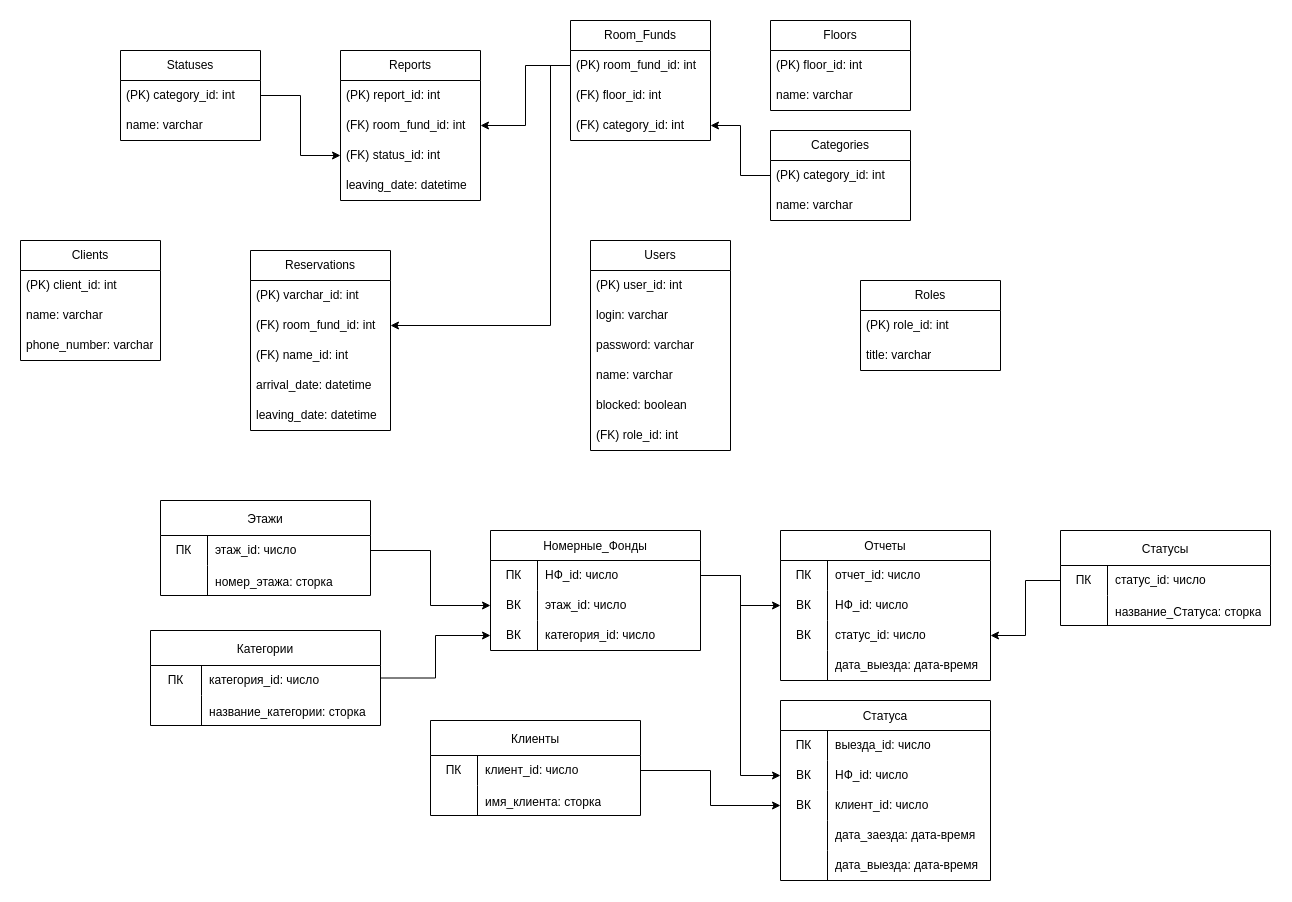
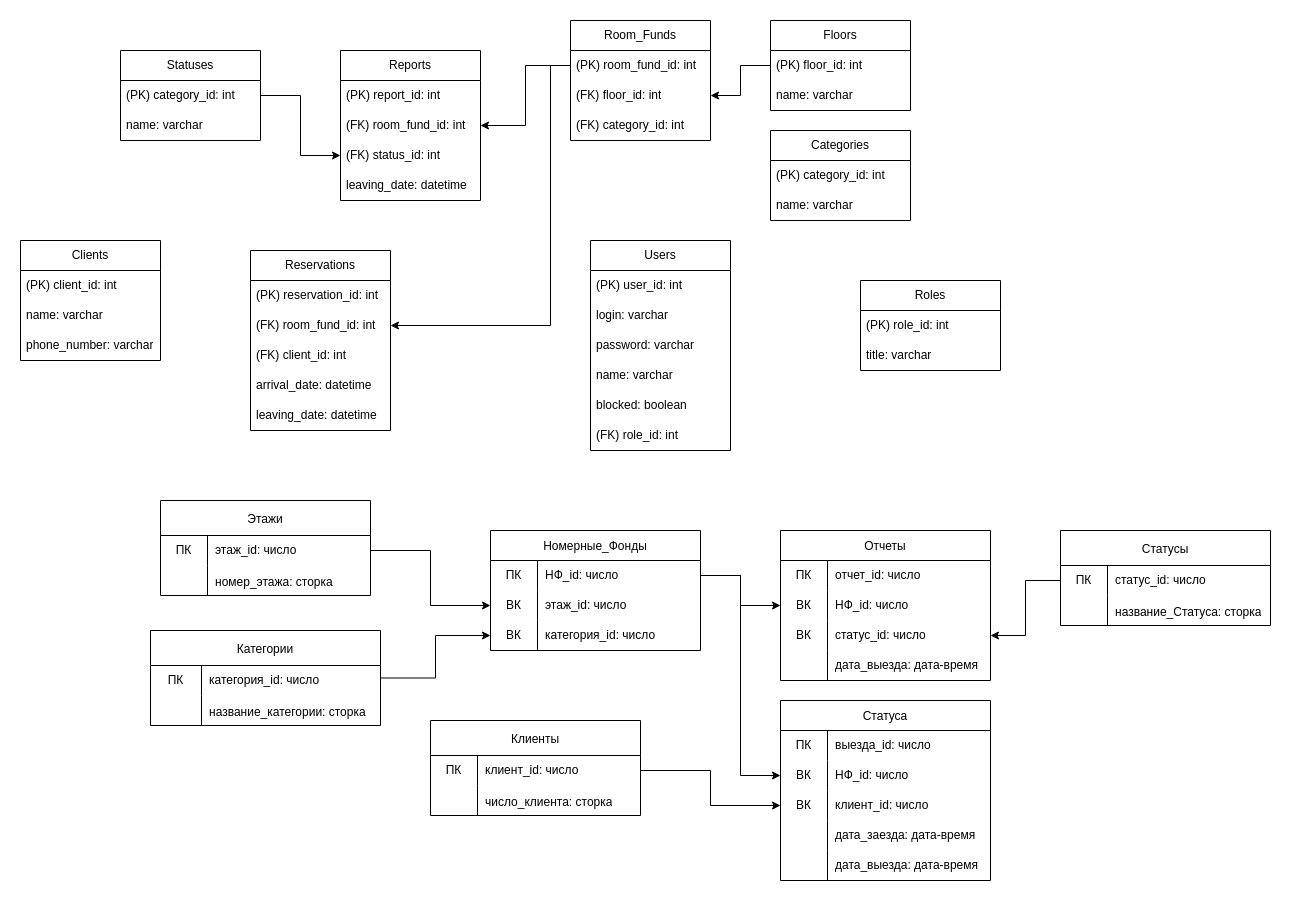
edge "(PK) floor_id: int" -> "(FK) floor_id: int": added
edge "Categories" -> "(FK) category_id: int": removed
node "(PK) varchar_id: int": label "(PK) varchar_id: int" -> "(PK) reservation_id: int"
node "(FK) name_id: int": label "(FK) name_id: int" -> "(FK) client_id: int"
node "имя_клиента: сторка": label "имя_клиента: сторка" -> "число_клиента: сторка"
